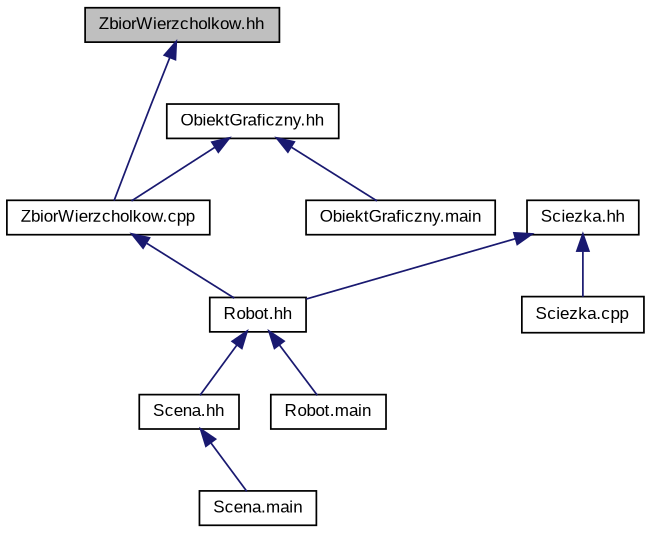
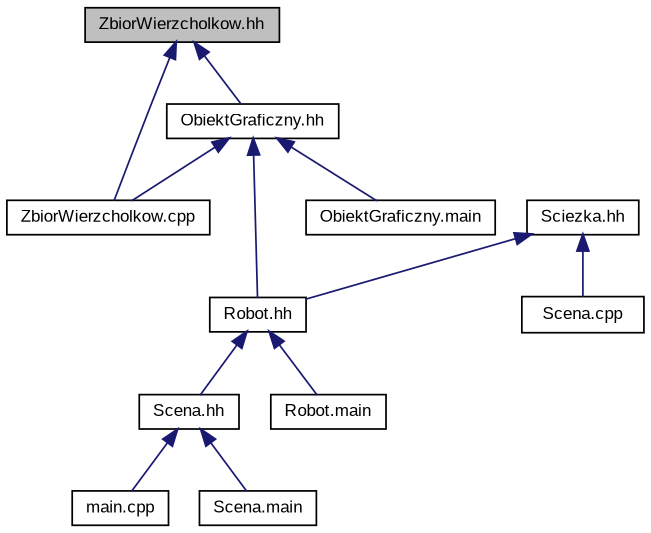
edge "ObiektGraficzny.hh" -> "ZbiorWierzcholkow.hh": added
edge "Robot.hh" -> "ZbiorWierzcholkow.cpp": now "Robot.hh" -> "ObiektGraficzny.hh"
node "Sciezka.cpp": label "Sciezka.cpp" -> "Scena.cpp"
node "main.cpp": added
